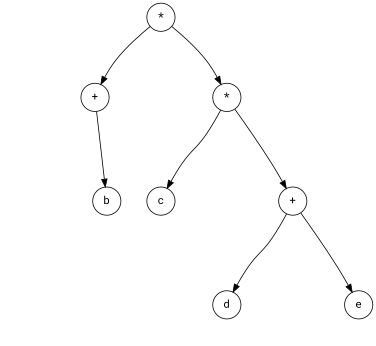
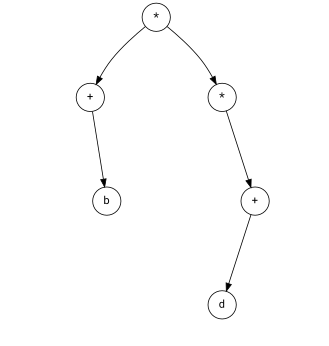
node "c": removed
node "e": removed
